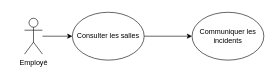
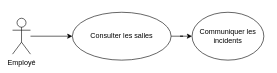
node "Employé": moved (33, 36) -> (21, 36)
node "Consulter les salles": size 72x48 -> 99x48
